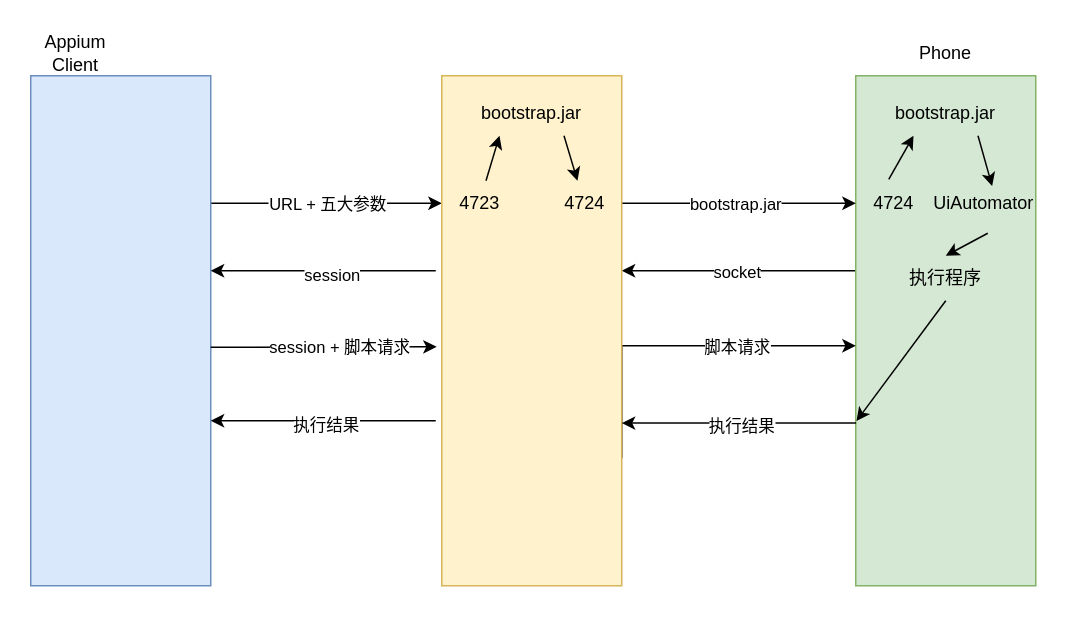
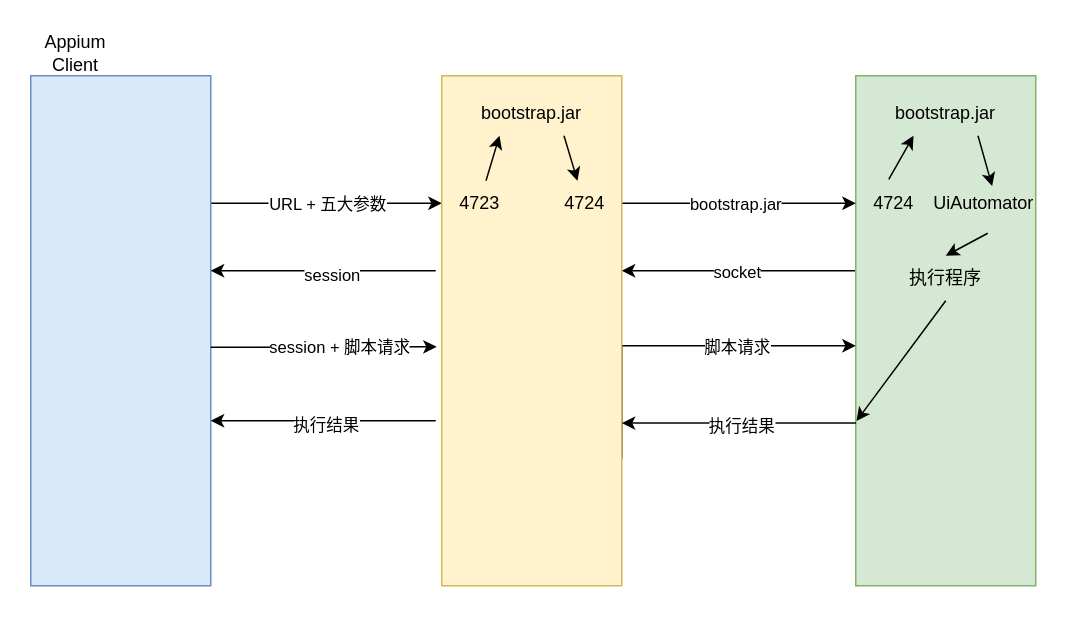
node "Phone": removed
